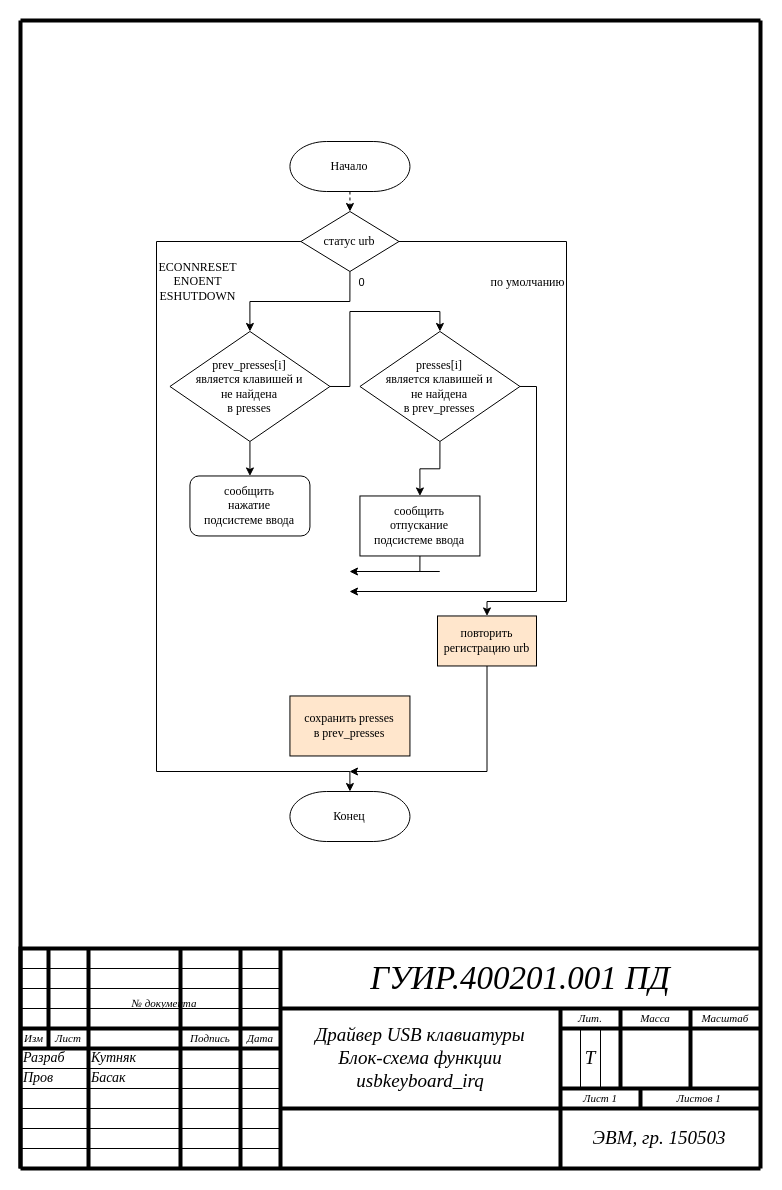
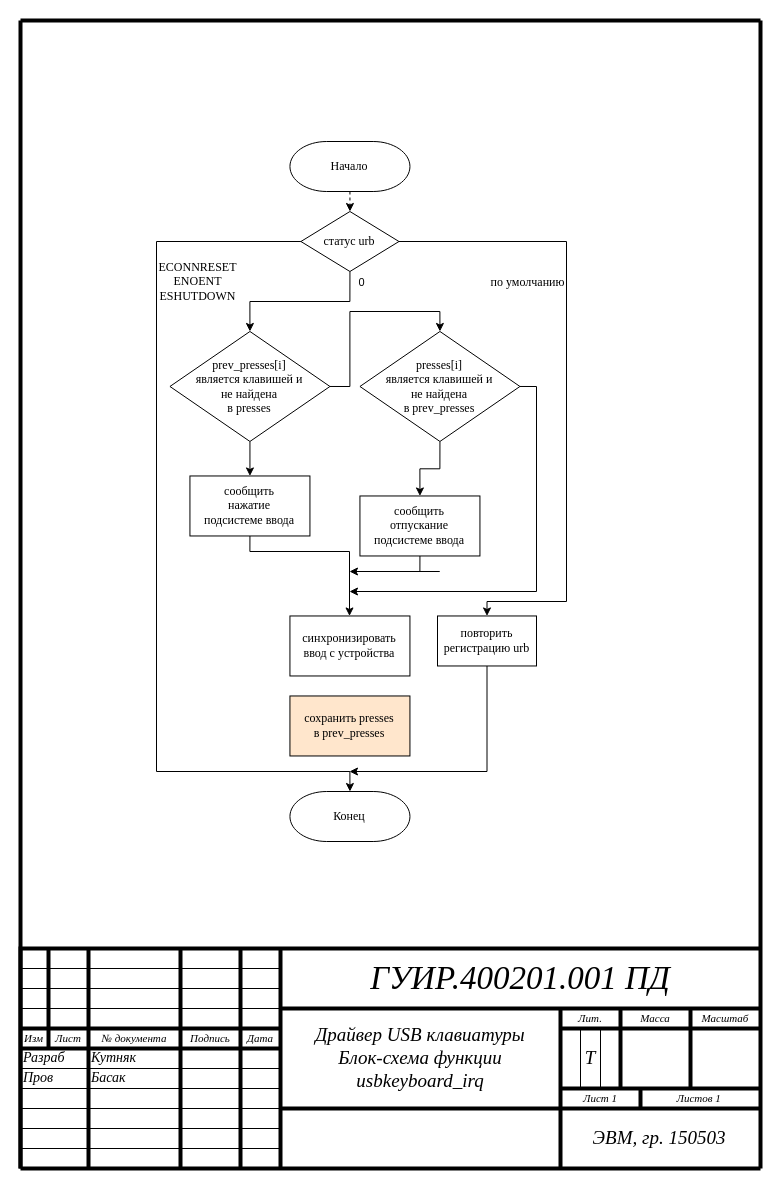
node "сообщить нажатие подсистеме ввода": shape rounded rectangle -> rectangle
edge "сообщить нажатие подсистеме ввода" -> "синхронизировать ввод с устройства": added
node "повторить регистрацию urb": fillcolor #ffe6cc -> #ffffff
node "синхронизировать ввод с устройства": added
node "№ документа": moved (165, 1004) -> (135, 1039)
